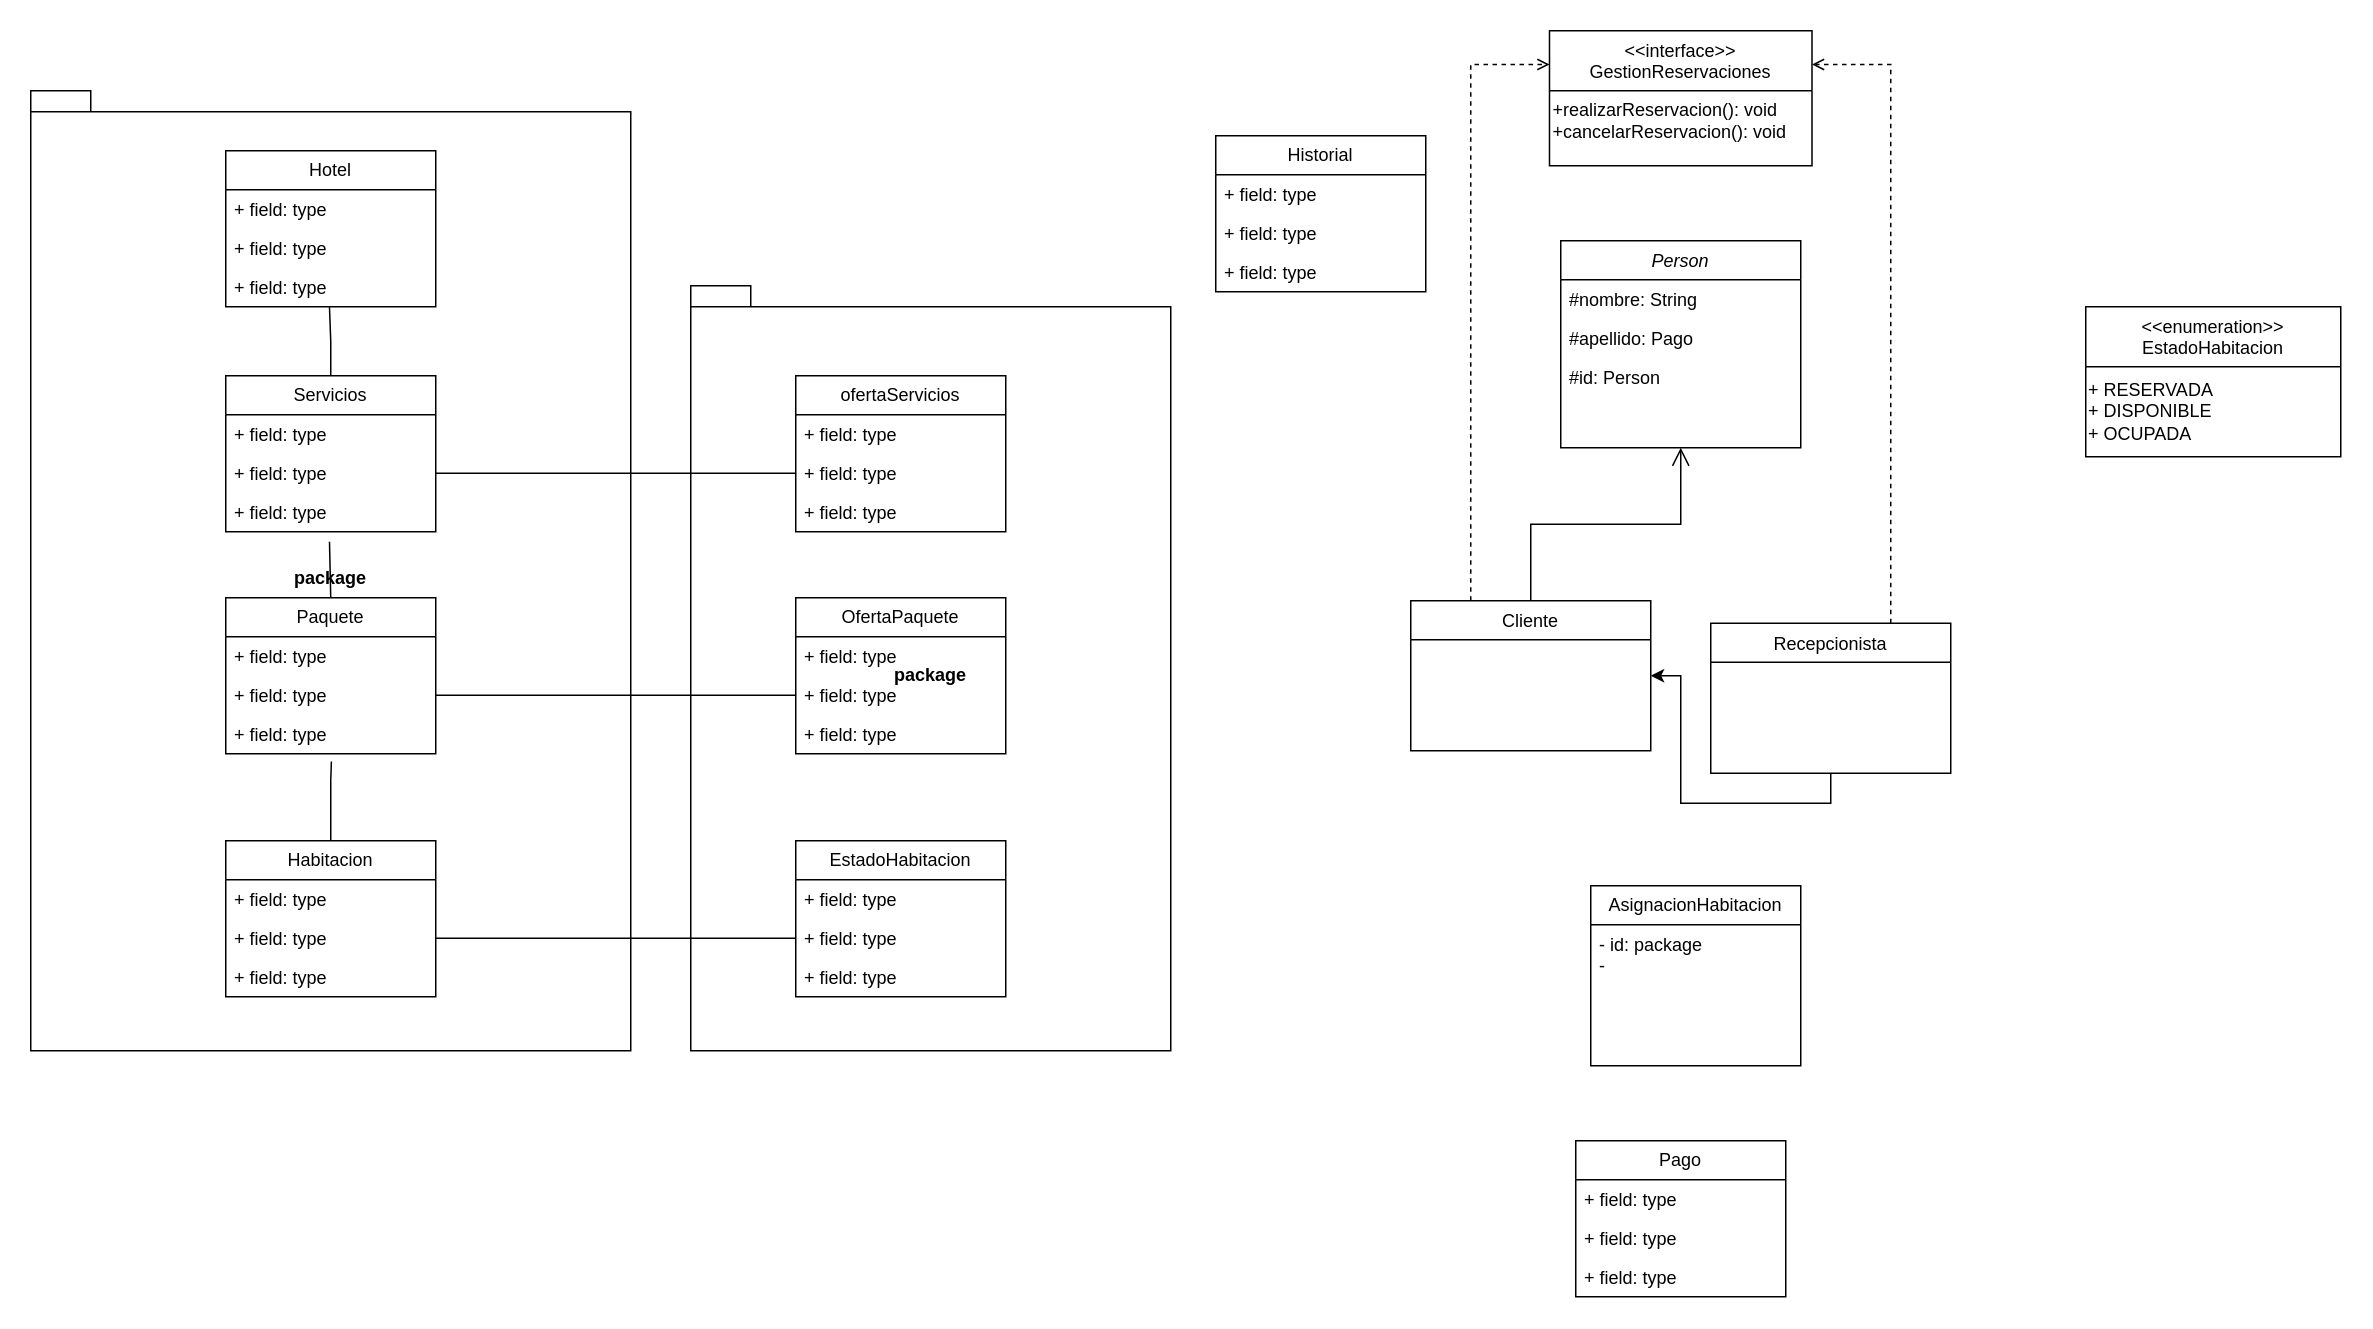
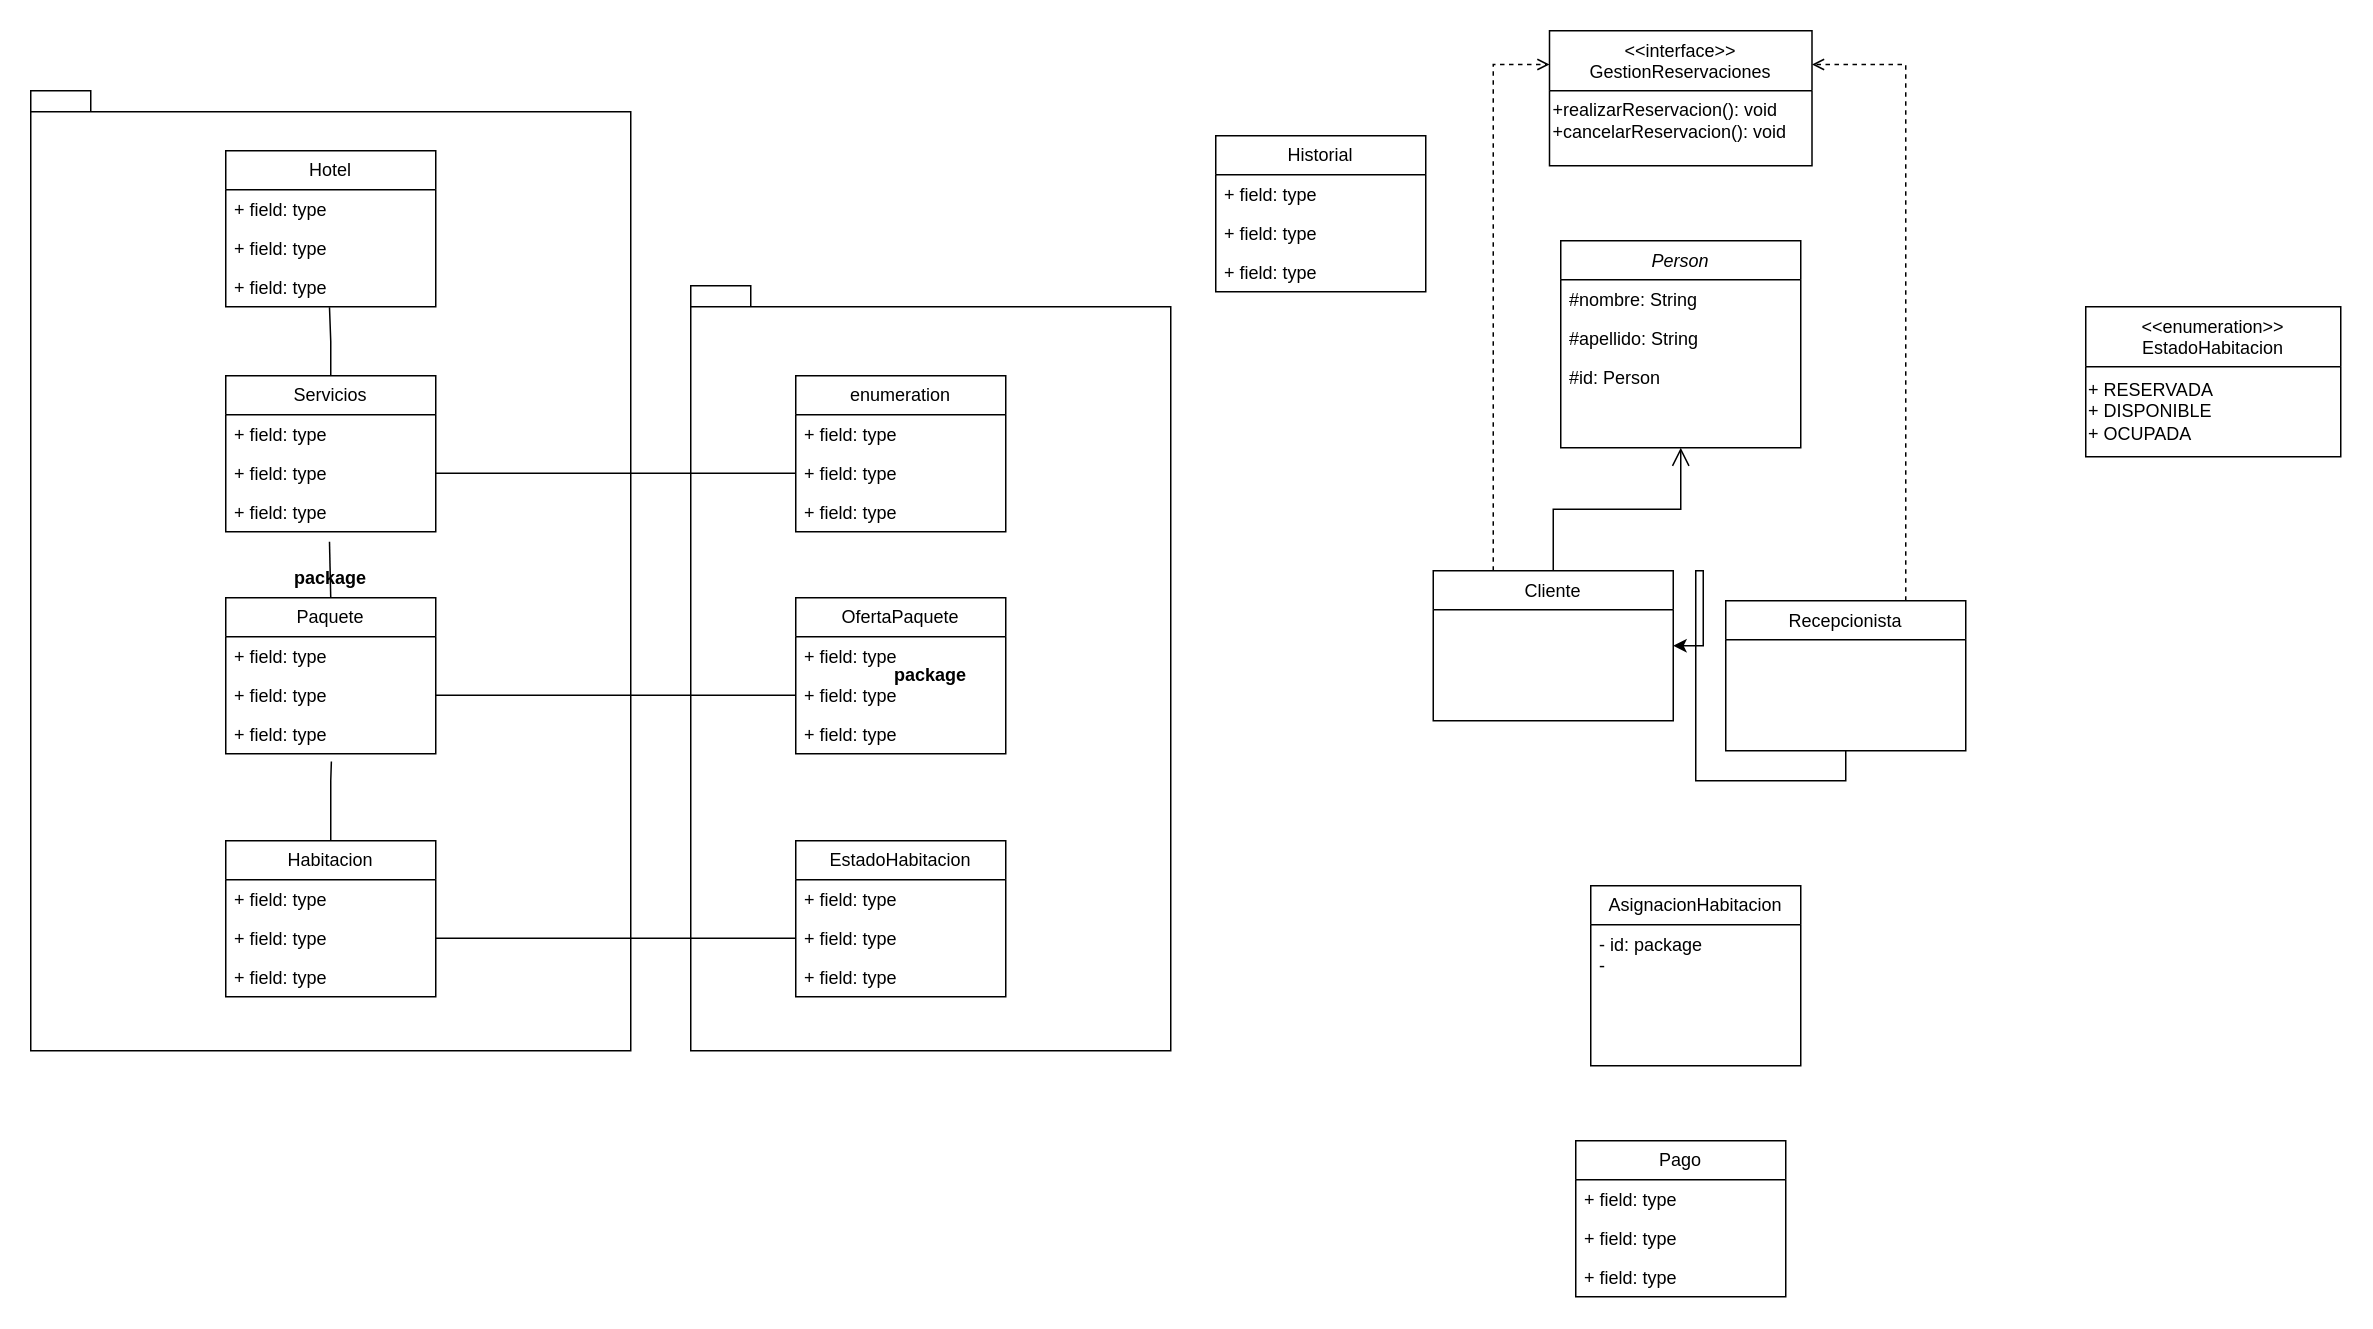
node "#apellido: Pago": label "#apellido: Pago" -> "#apellido: String"
node "ofertaServicios": label "ofertaServicios" -> "enumeration"
node "Cliente": moved (1531, 676) -> (1553, 646)
node "Recepcionista": moved (1831, 698) -> (1846, 676)
